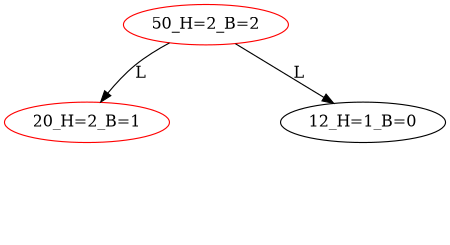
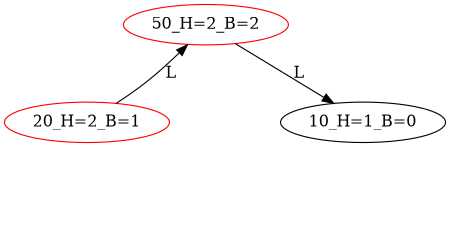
edge "50_H=2_B=2" -> "20_H=2_B=1": reversed
node "12_H=1_B=0": label "12_H=1_B=0" -> "10_H=1_B=0"
